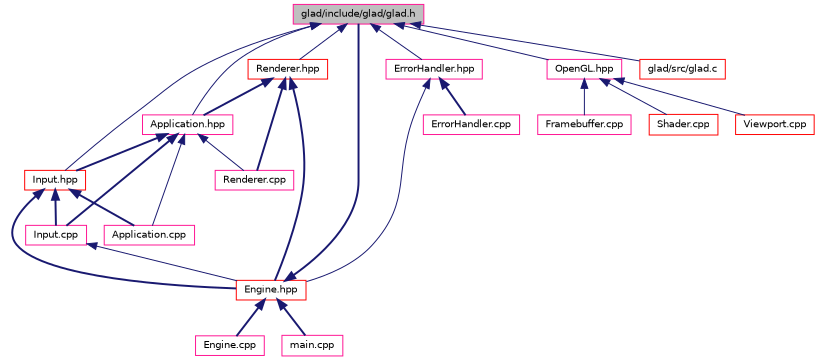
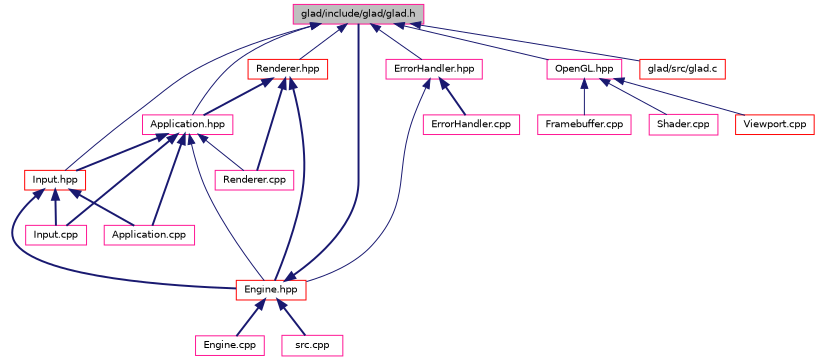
node "Shader.cpp": color red -> deeppink
edge "Application.cpp" -> "Application.hpp": style solid -> bold
edge "Engine.hpp" -> "Input.cpp": now "Engine.hpp" -> "Application.hpp"
node "main.cpp": label "main.cpp" -> "src.cpp"
